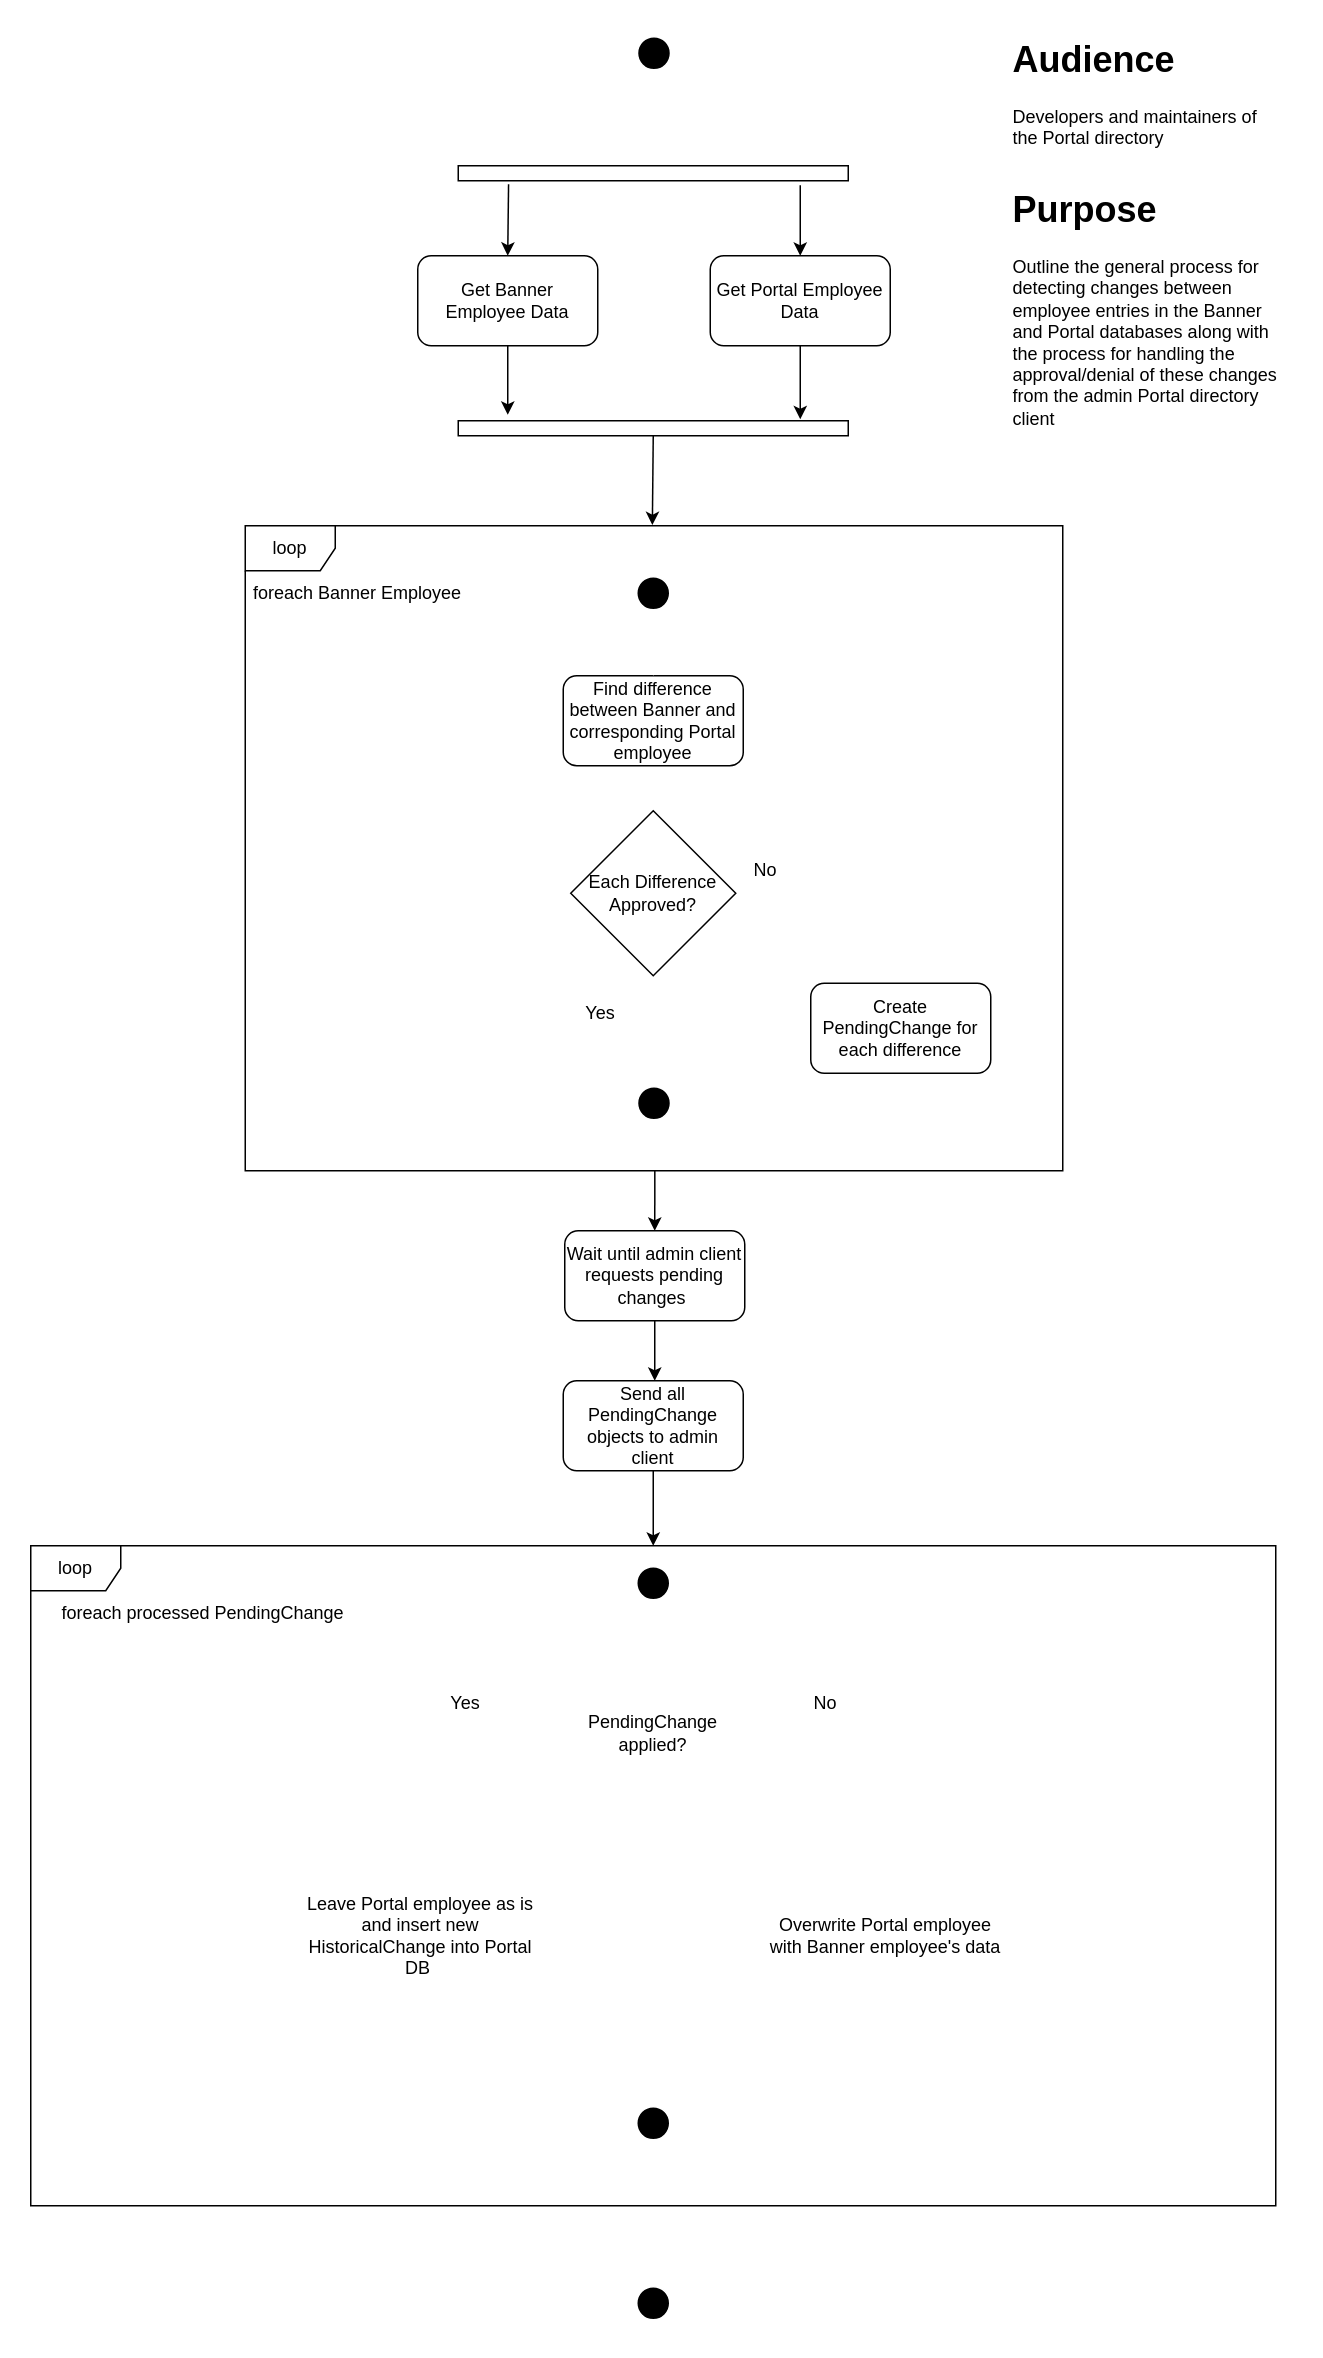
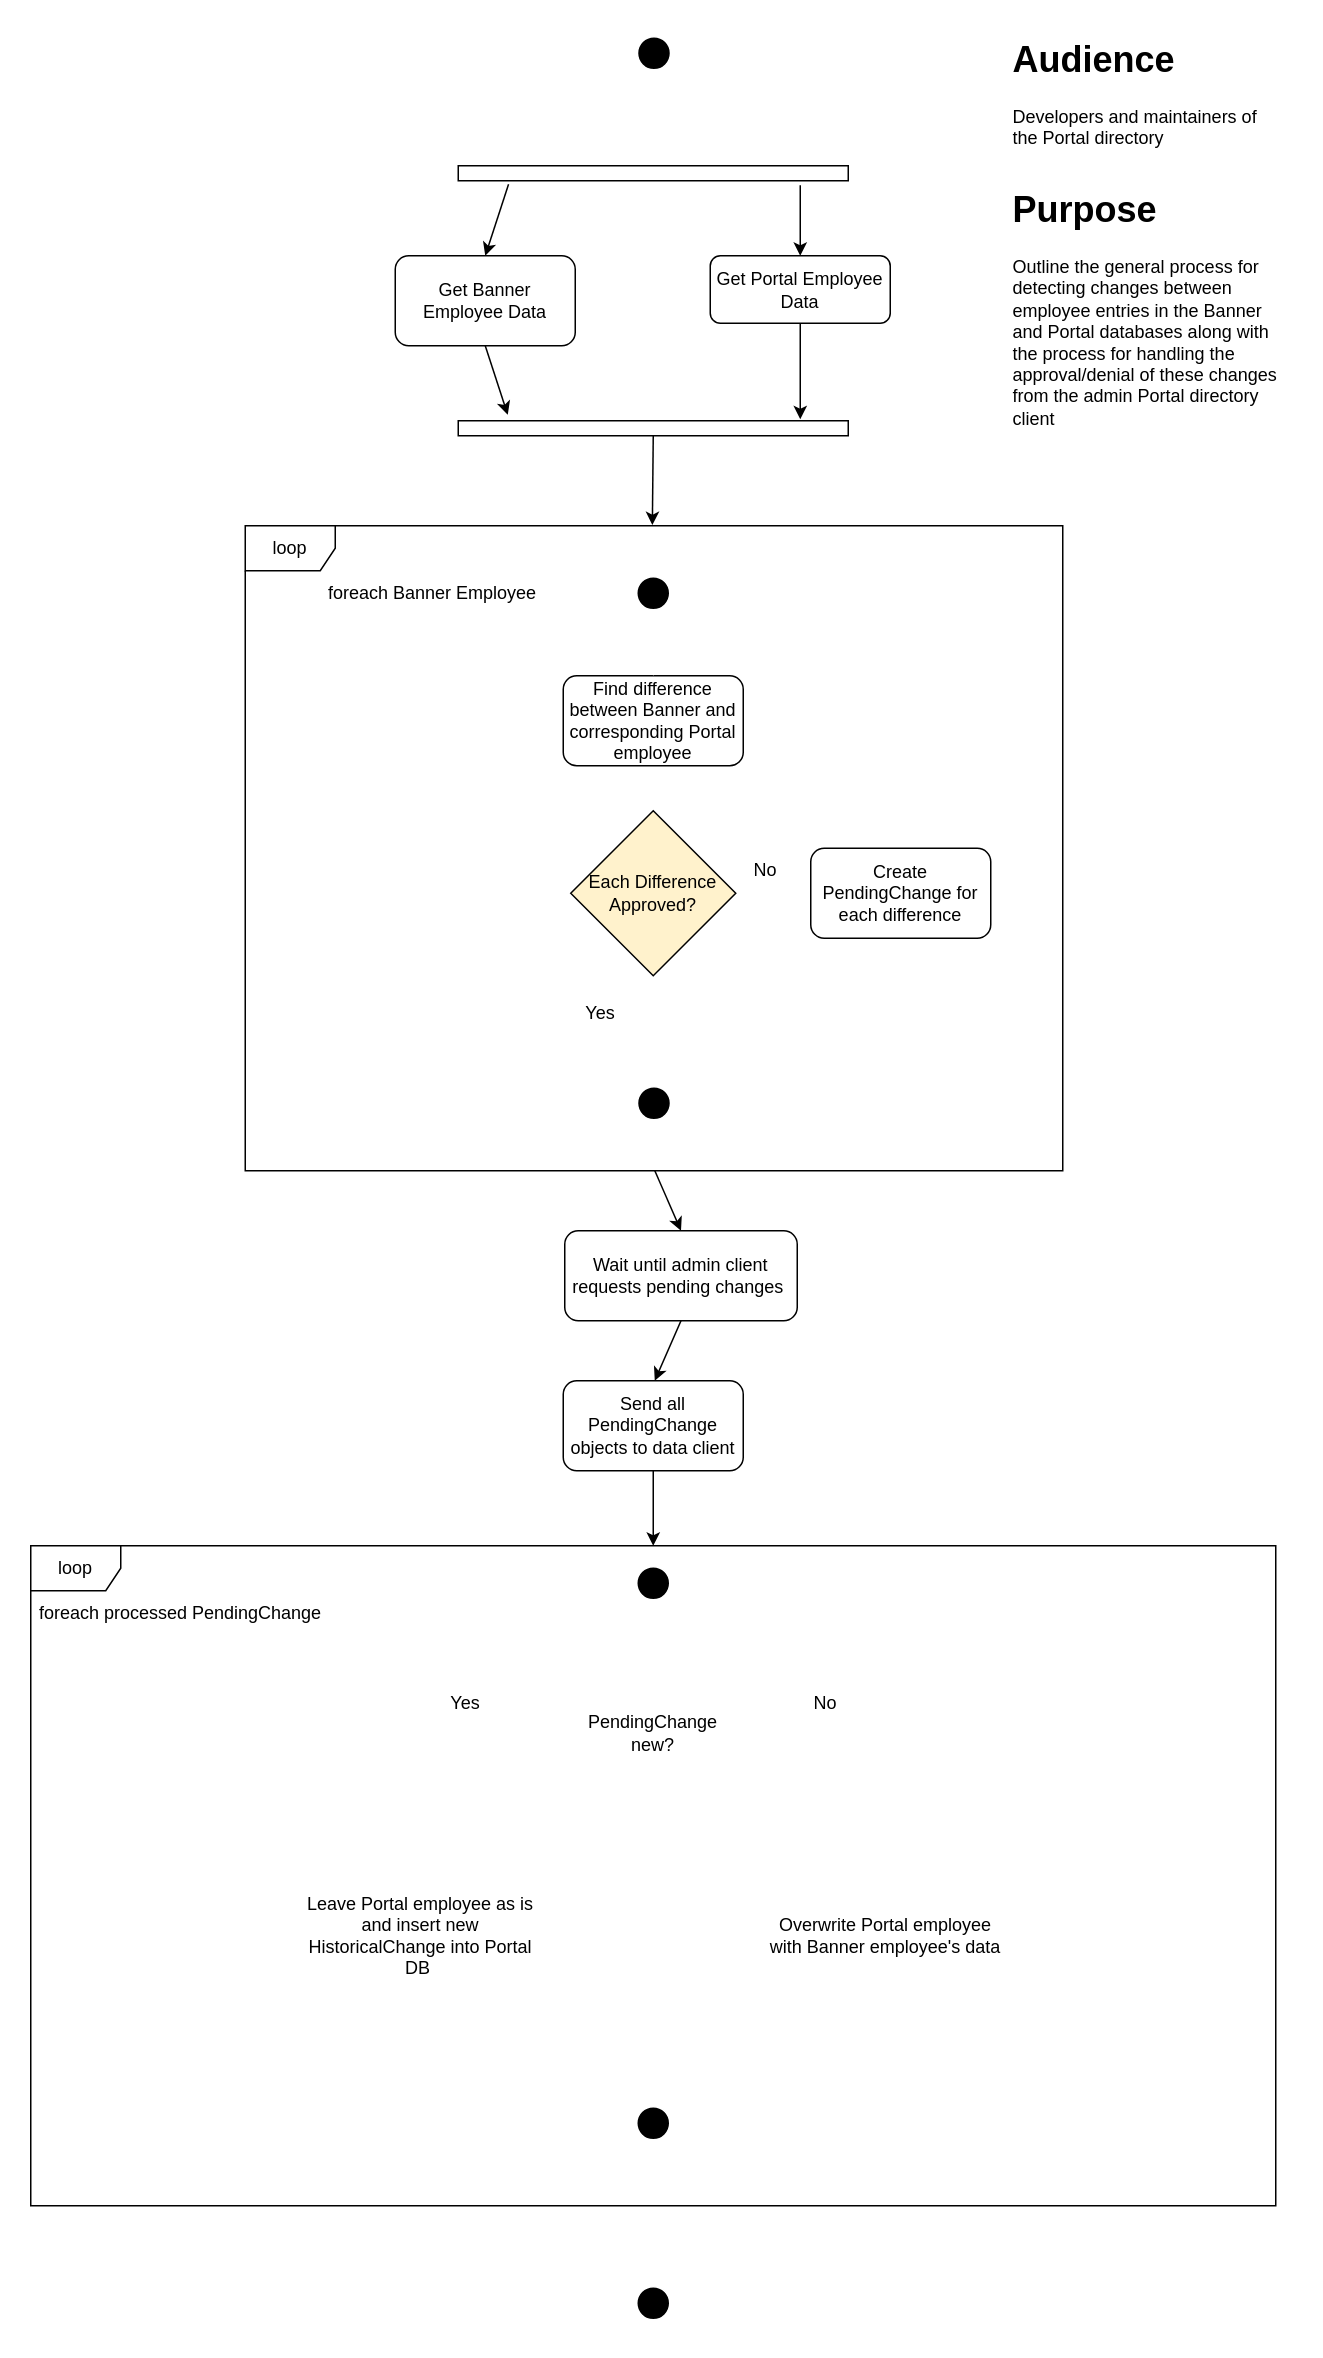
node "Get Banner Employee Data": moved (508, 301) -> (485, 301)
node "Get Portal Employee Data": size 180x90 -> 180x68
node "foreach Banner Employee": moved (358, 593) -> (433, 593)
node "Each Difference Approved?": fillcolor #ffffff -> #fff2cc
node "Create PendingChange for each difference": moved (901, 1028) -> (901, 893)
node "Wait until admin client requests pending changes": size 180x90 -> 233x90
node "Send all PendingChange objects to admin client": label "Send all PendingChange objects to admin client" -> "Send all PendingChange objects to data client"
node "foreach processed PendingChange": moved (203, 1613) -> (181, 1613)
node "PendingChange applied?": label "PendingChange applied?" -> "PendingChange new?"
